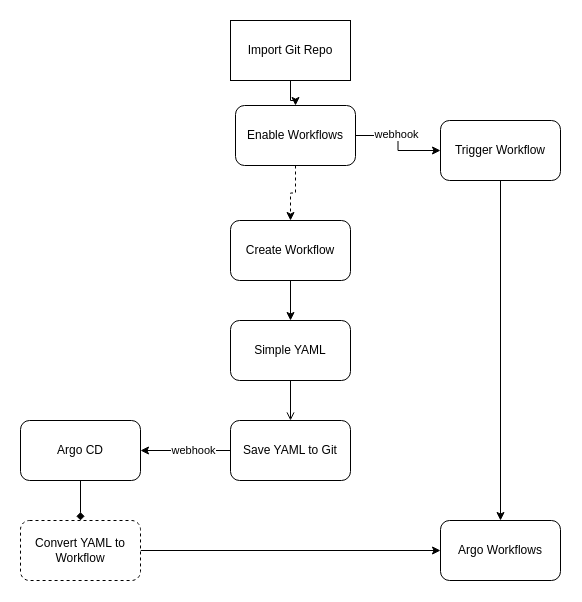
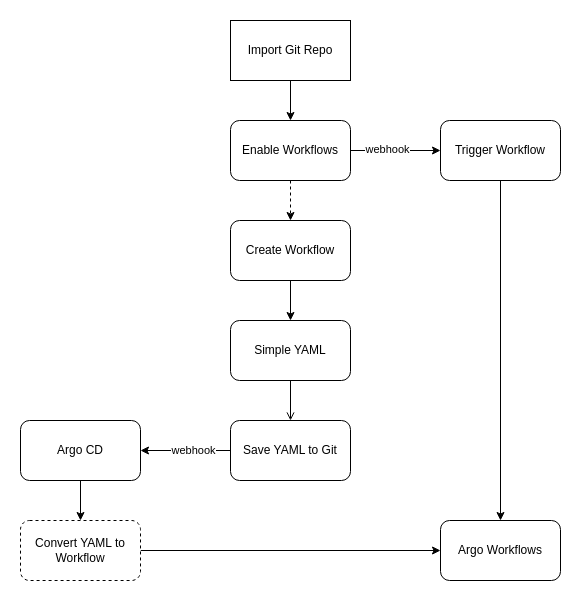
node "Enable Workflows": moved (296, 136) -> (291, 151)
edge "Argo CD" -> "Convert YAML to Workflow": arrowhead diamond -> classic
